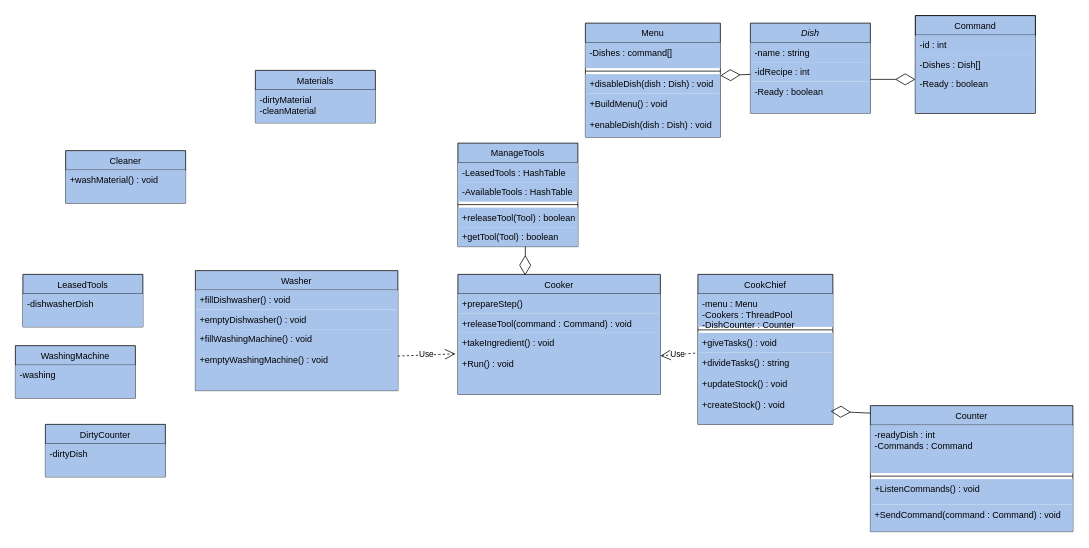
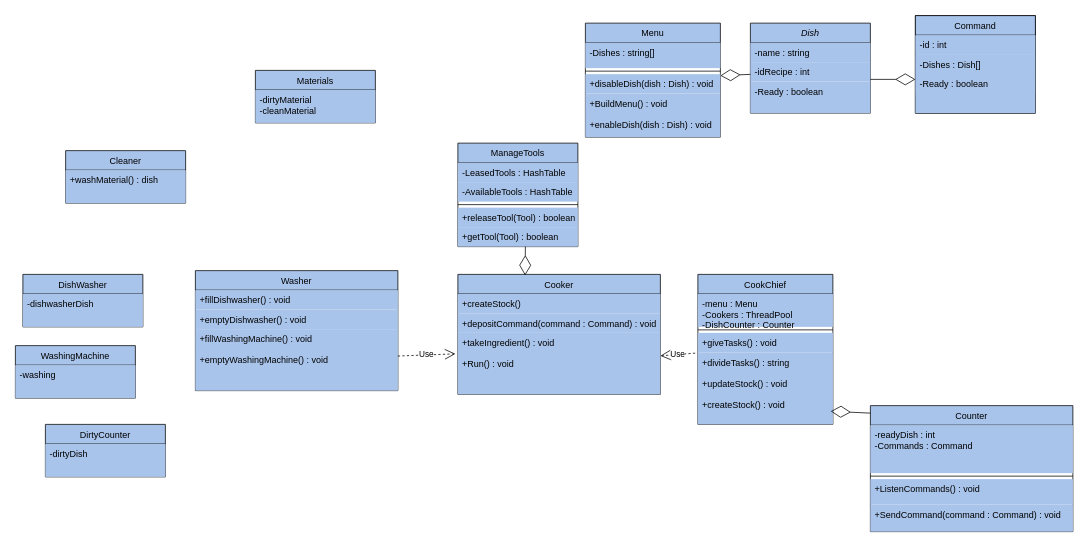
node "-Dishes : command[]": label "-Dishes : command[]" -> "-Dishes : string[]"
node "+washMaterial() : void": label "+washMaterial() : void" -> "+washMaterial() : dish"
node "LeasedTools": label "LeasedTools" -> "DishWasher"
node "+prepareStep()": label "+prepareStep()" -> "+createStock()"
node "+releaseTool(command : Command) : void": label "+releaseTool(command : Command) : void" -> "+depositCommand(command : Command) : void"
